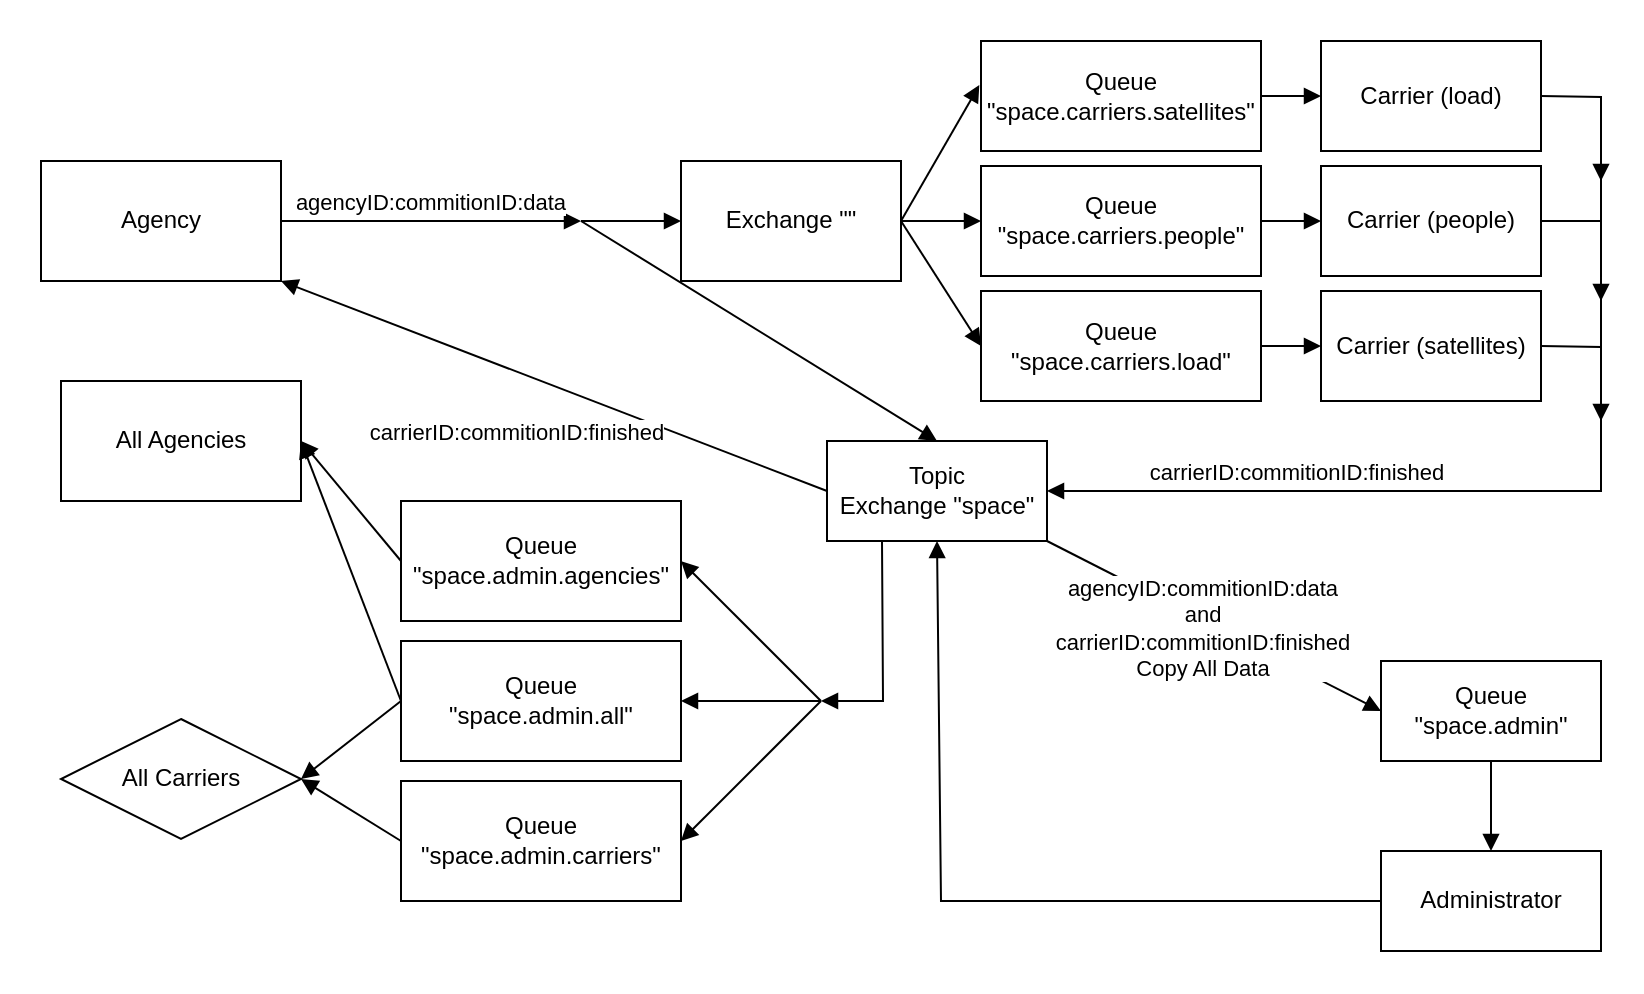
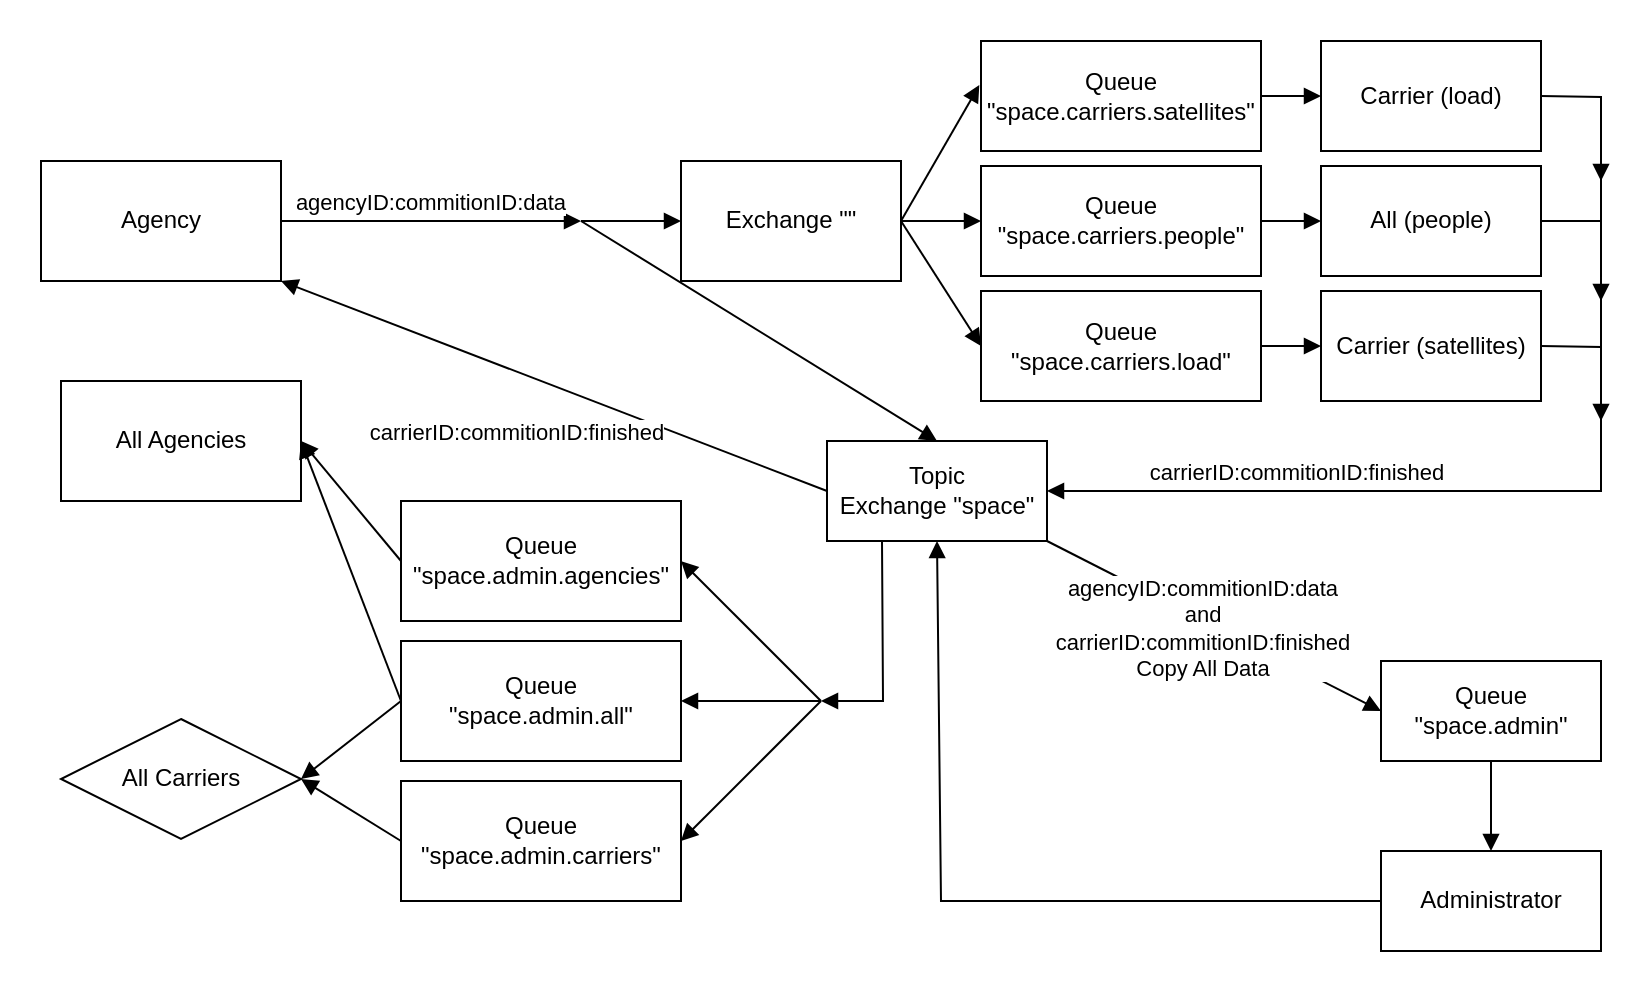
node "Carrier (people)": label "Carrier (people)" -> "All (people)"
